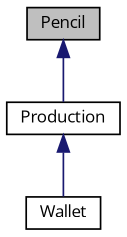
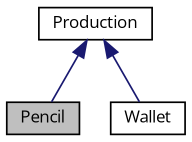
edge "Production" -> "Pencil": reversed
